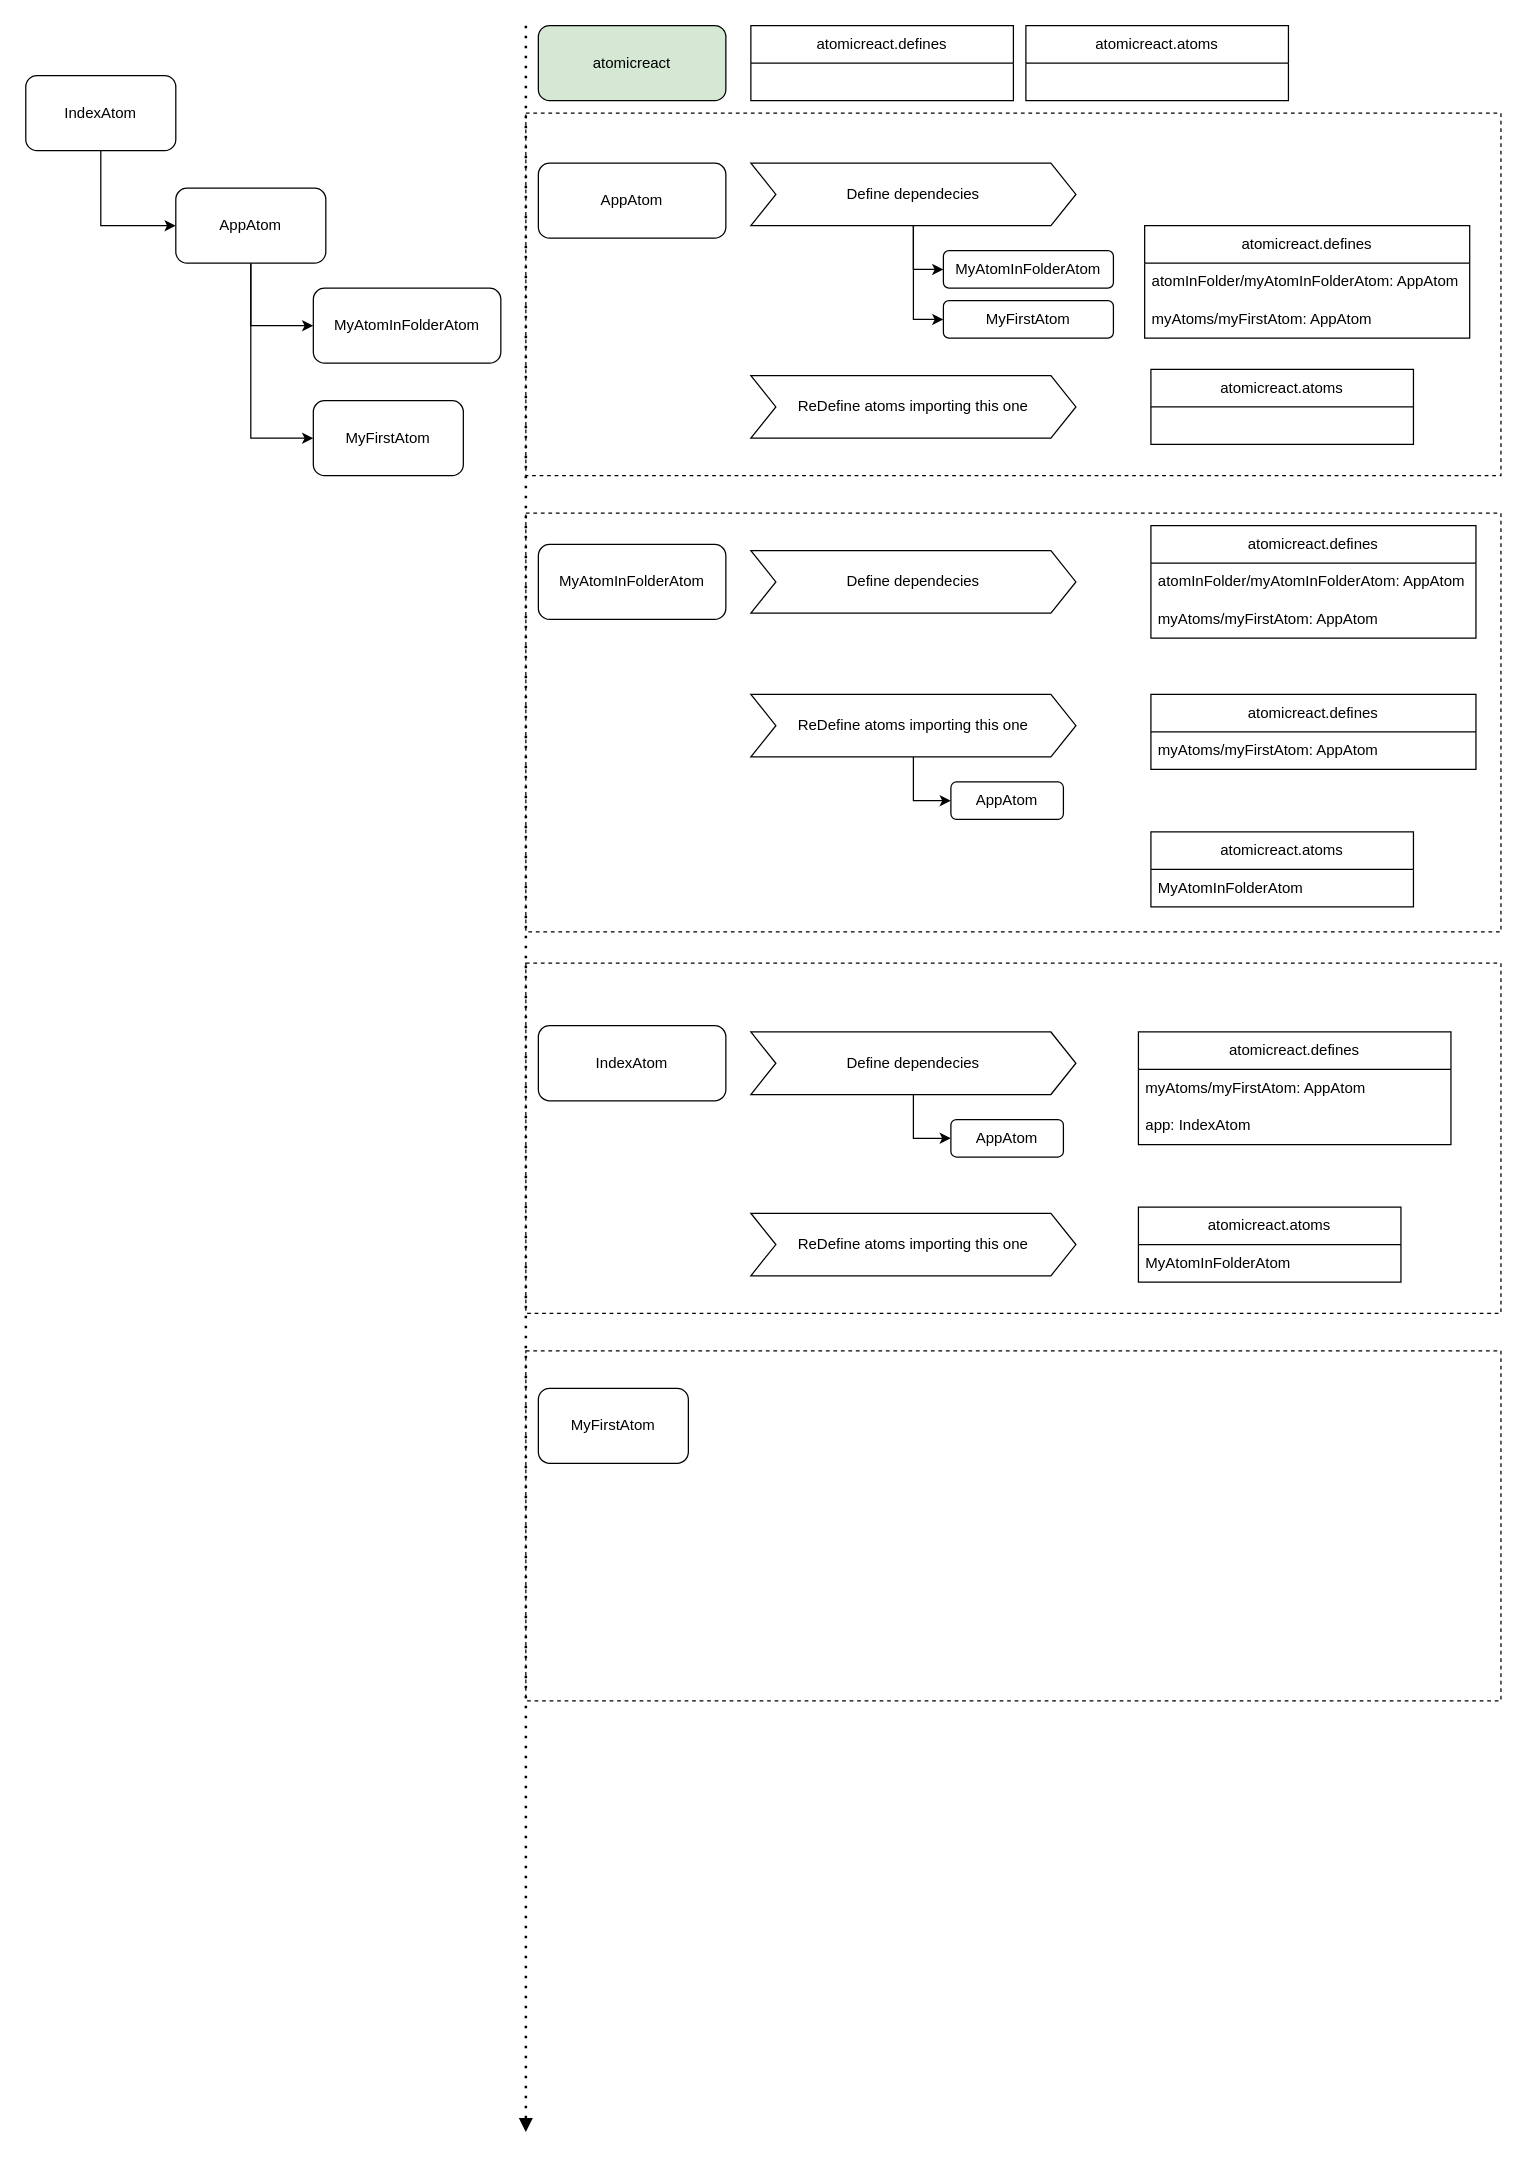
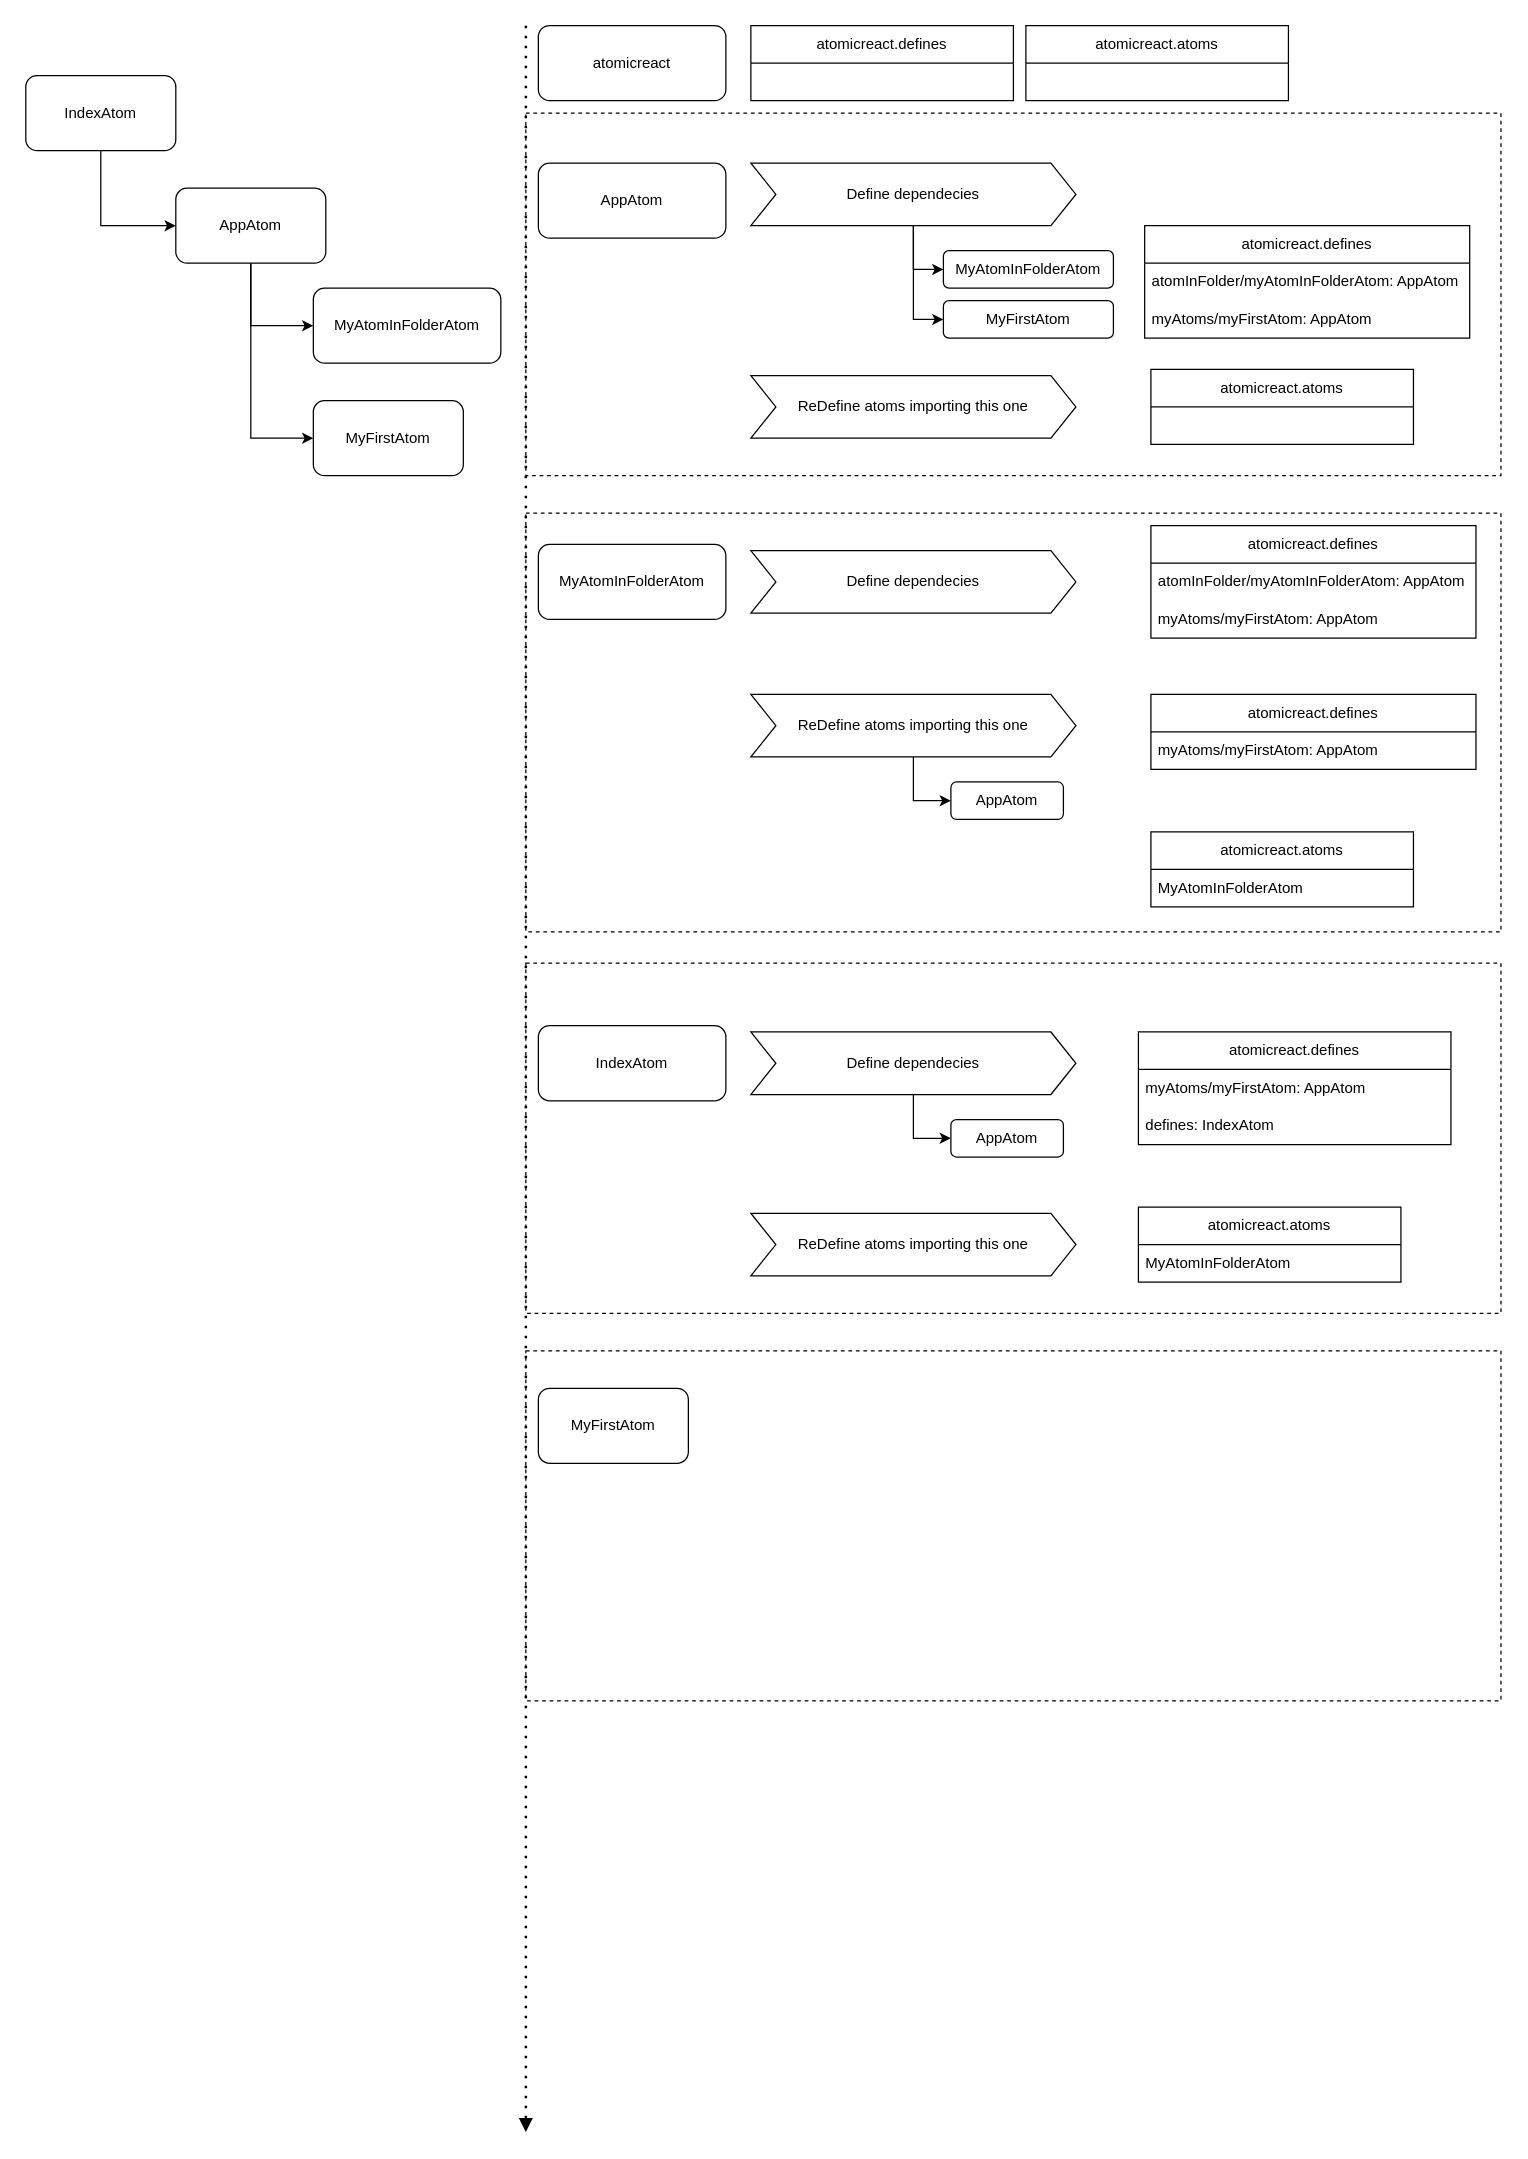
node "atomicreact": fillcolor #d5e8d4 -> #ffffff
node "app: IndexAtom": label "app: IndexAtom" -> "defines: IndexAtom"
